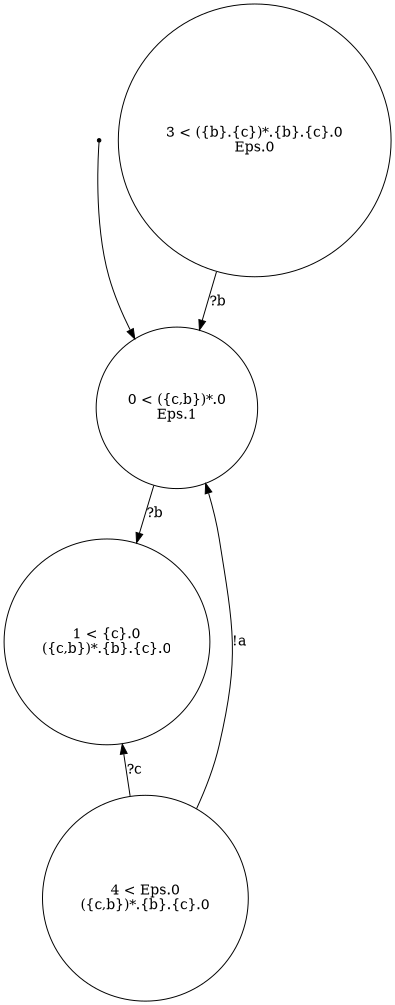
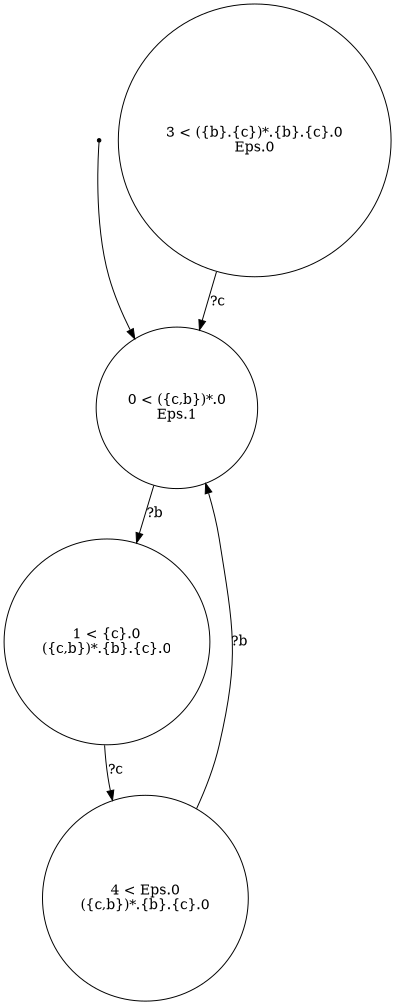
edge "3 < ({b}.{c})*.{b}.{c}.0 Eps.0" -> "0 < ({c,b})*.0 Eps.1": label "?b" -> "?c"
edge "4 < Eps.0 ({c,b})*.{b}.{c}.0" -> "0 < ({c,b})*.0 Eps.1": label "!a" -> "?b"
edge "4 < Eps.0 ({c,b})*.{b}.{c}.0" -> "1 < {c}.0 ({c,b})*.{b}.{c}.0": reversed
